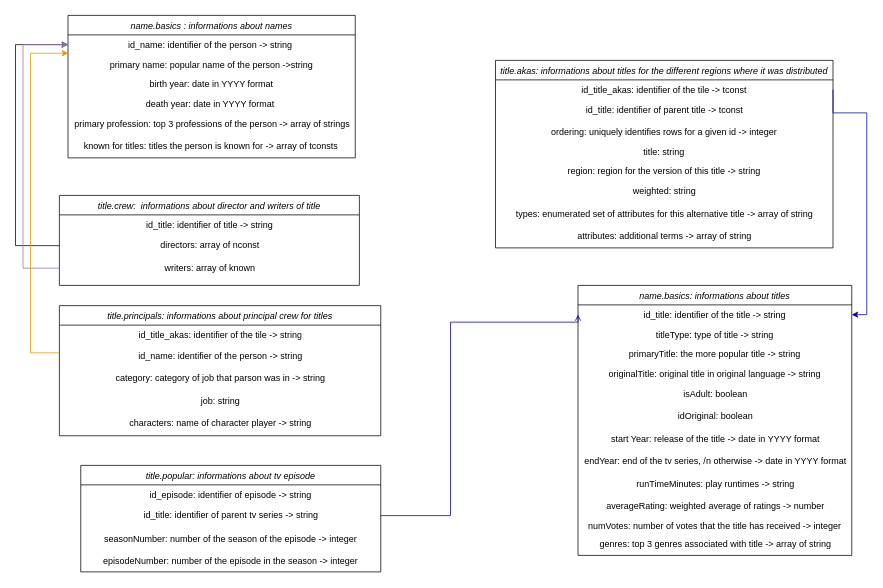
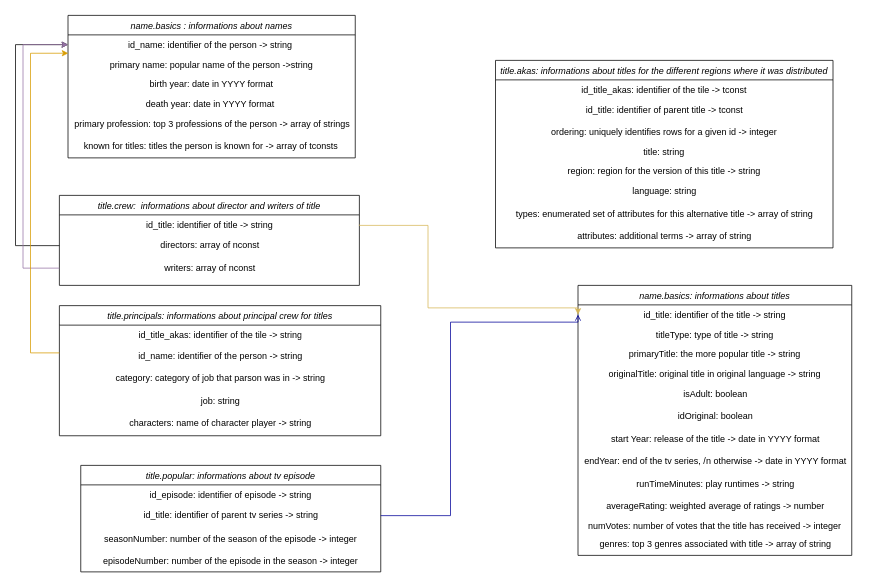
node "weighted: string": label "weighted: string" -> "language: string"
edge "id_title_akas: identifier of the tile -> tconst" -> "id_title: identifier of the title -> string": removed
edge "id_title: identifier of title -> string" -> "id_title: identifier of the title -> string": added
node "writers: array of known": label "writers: array of known" -> "writers: array of nconst"
